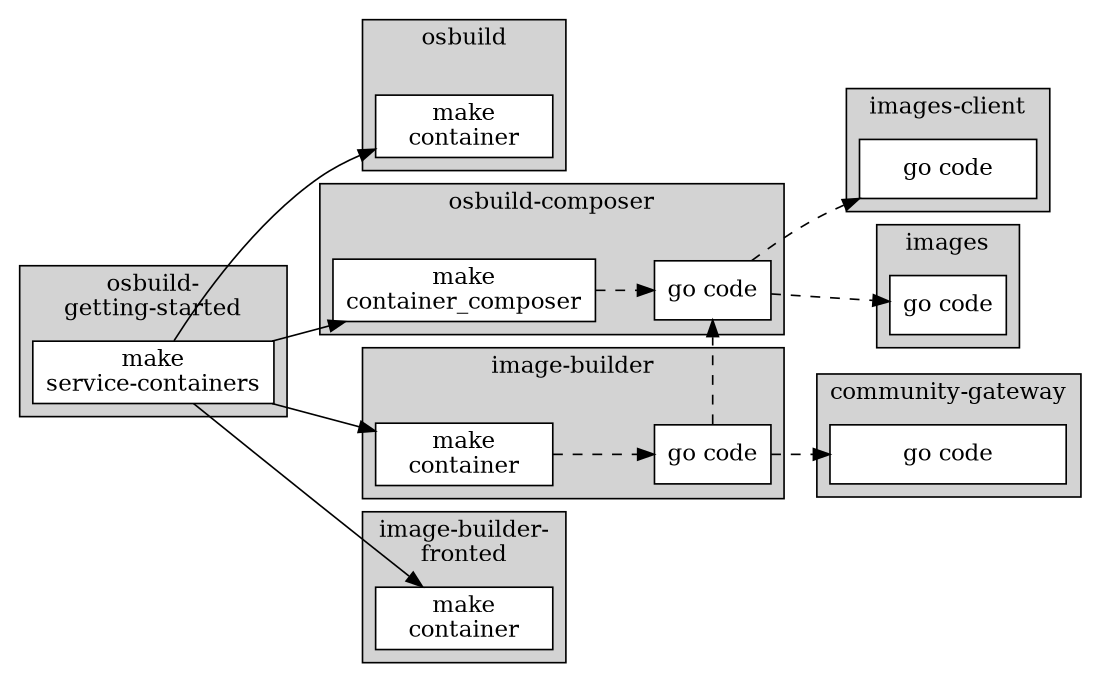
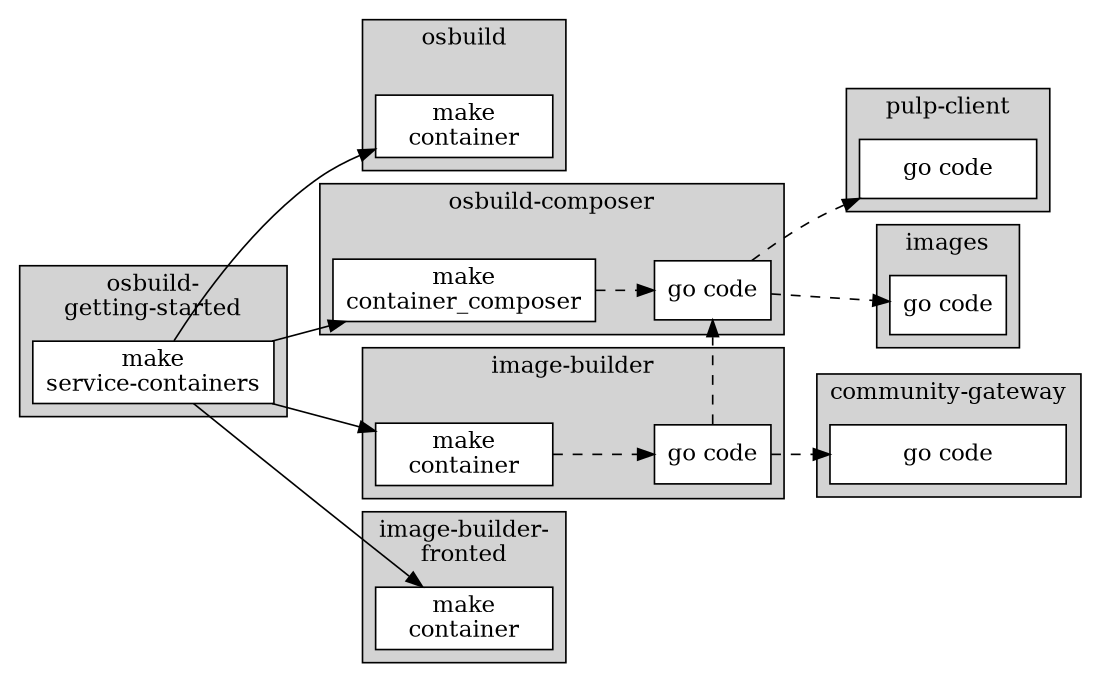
cluster "images-client": label "images-client" -> "pulp-client"
